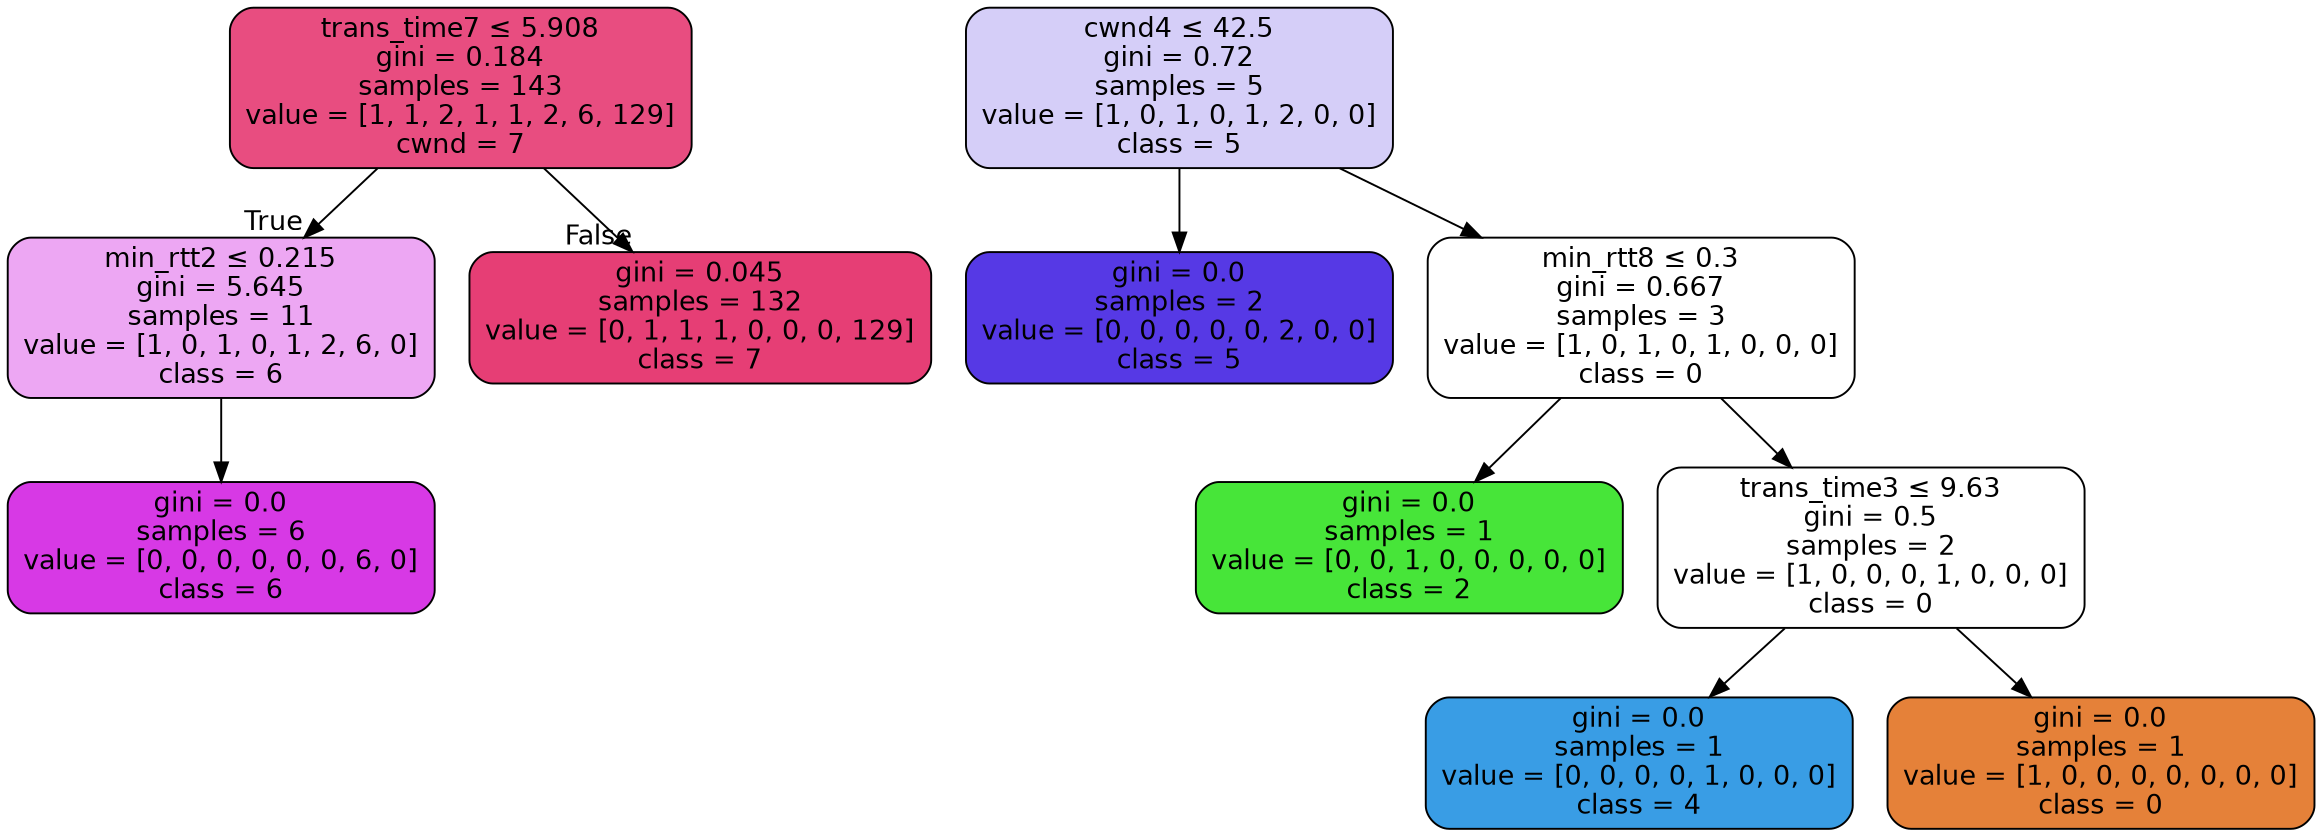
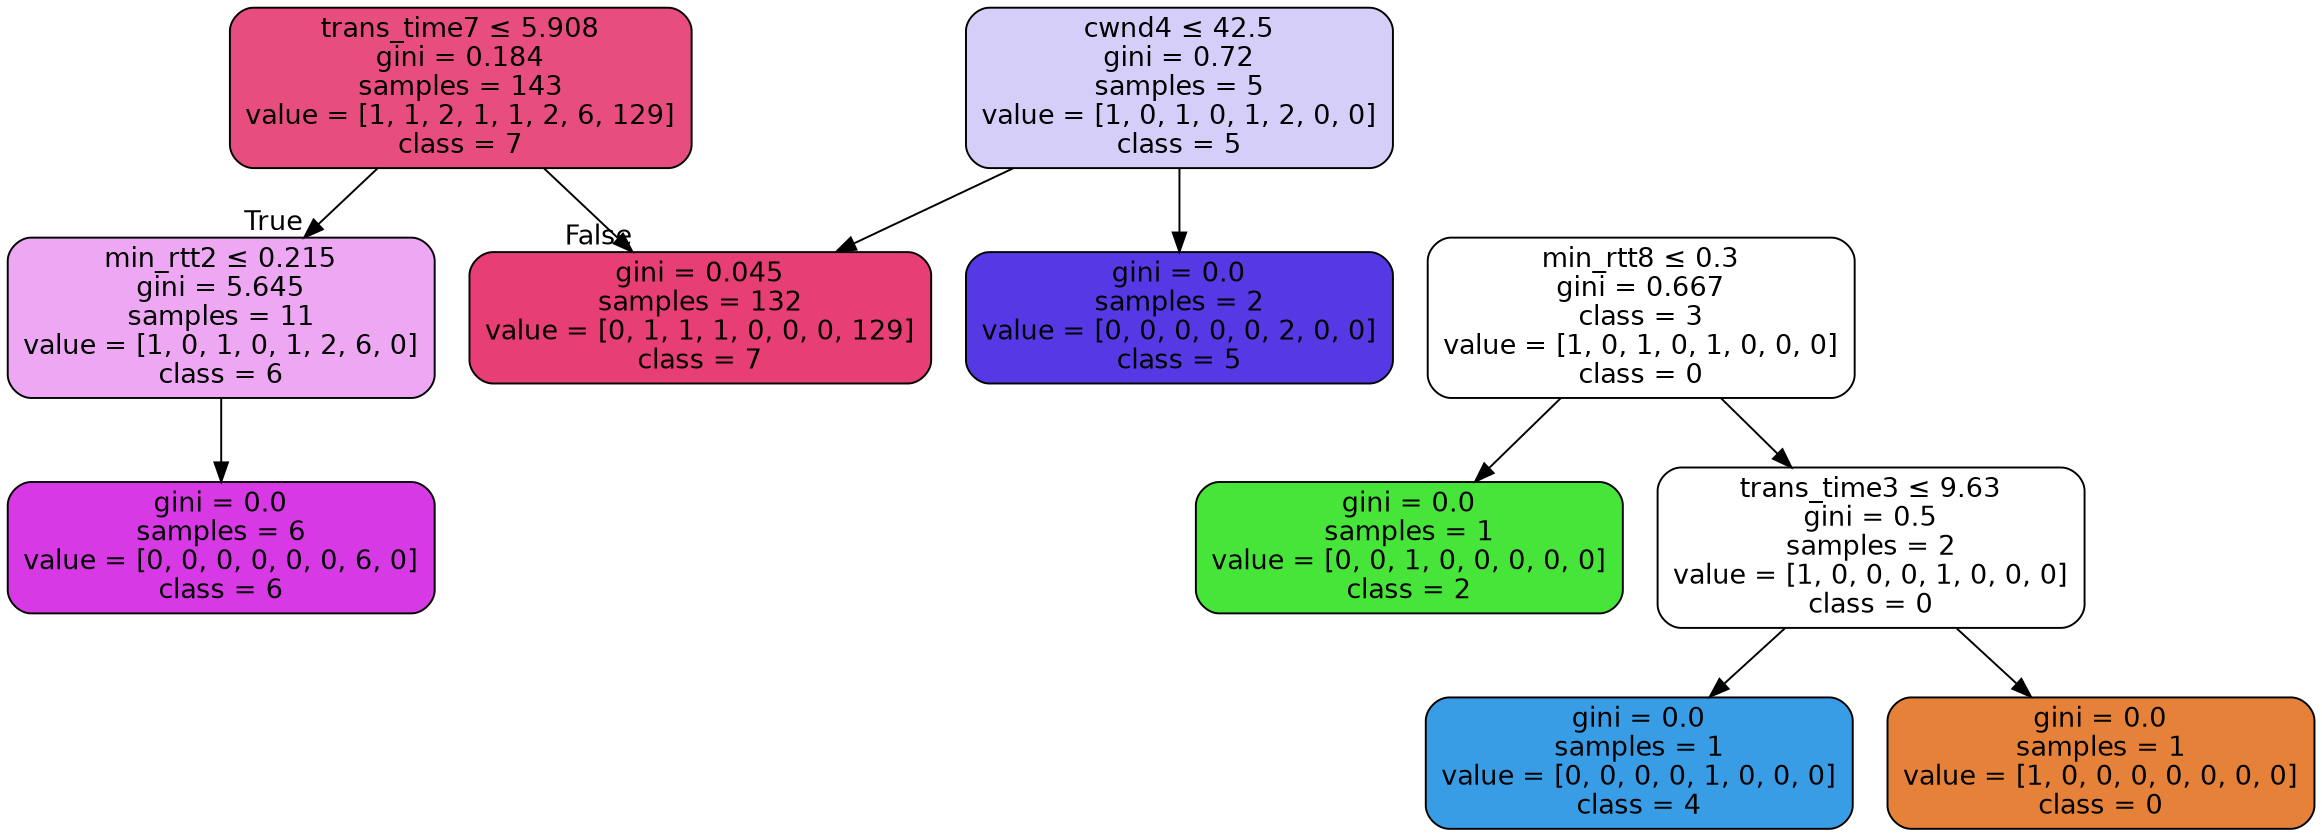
node "trans_time7 ≤ 5.908": text "cwnd = 7" -> "class = 7"
edge "cwnd4 ≤ 42.5" -> "min_rtt8 ≤ 0.3": now "cwnd4 ≤ 42.5" -> "gini = 0.045"
node "min_rtt8 ≤ 0.3": text "samples = 3" -> "class = 3"
